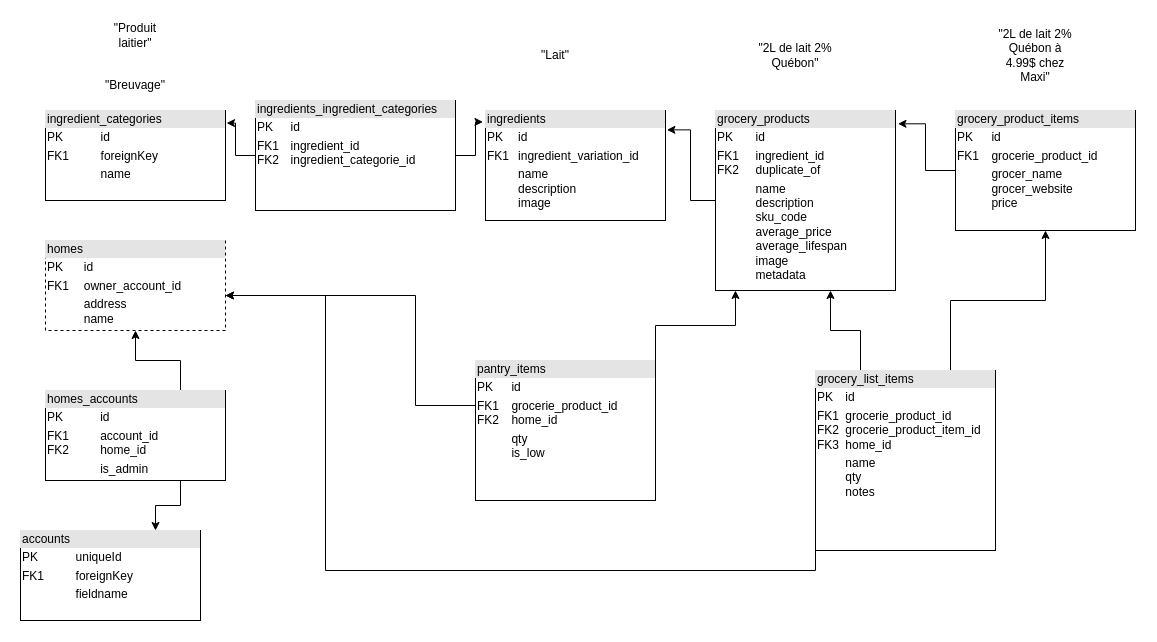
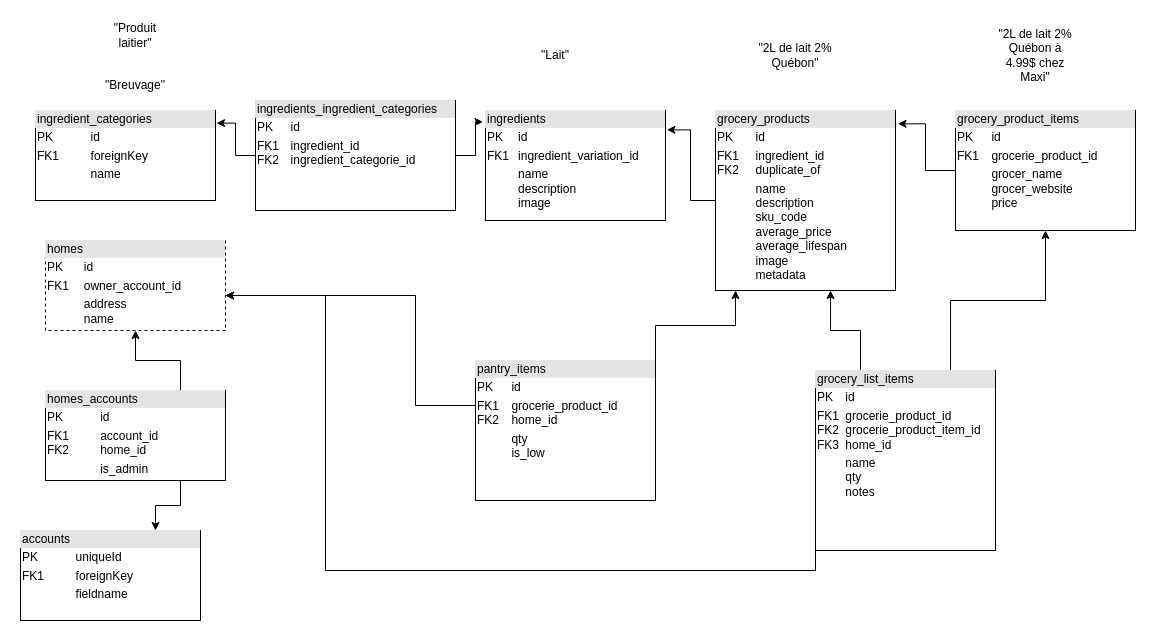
node "ingredient_categories PK id FK1 foreignKey name": moved (136, 156) -> (126, 156)
